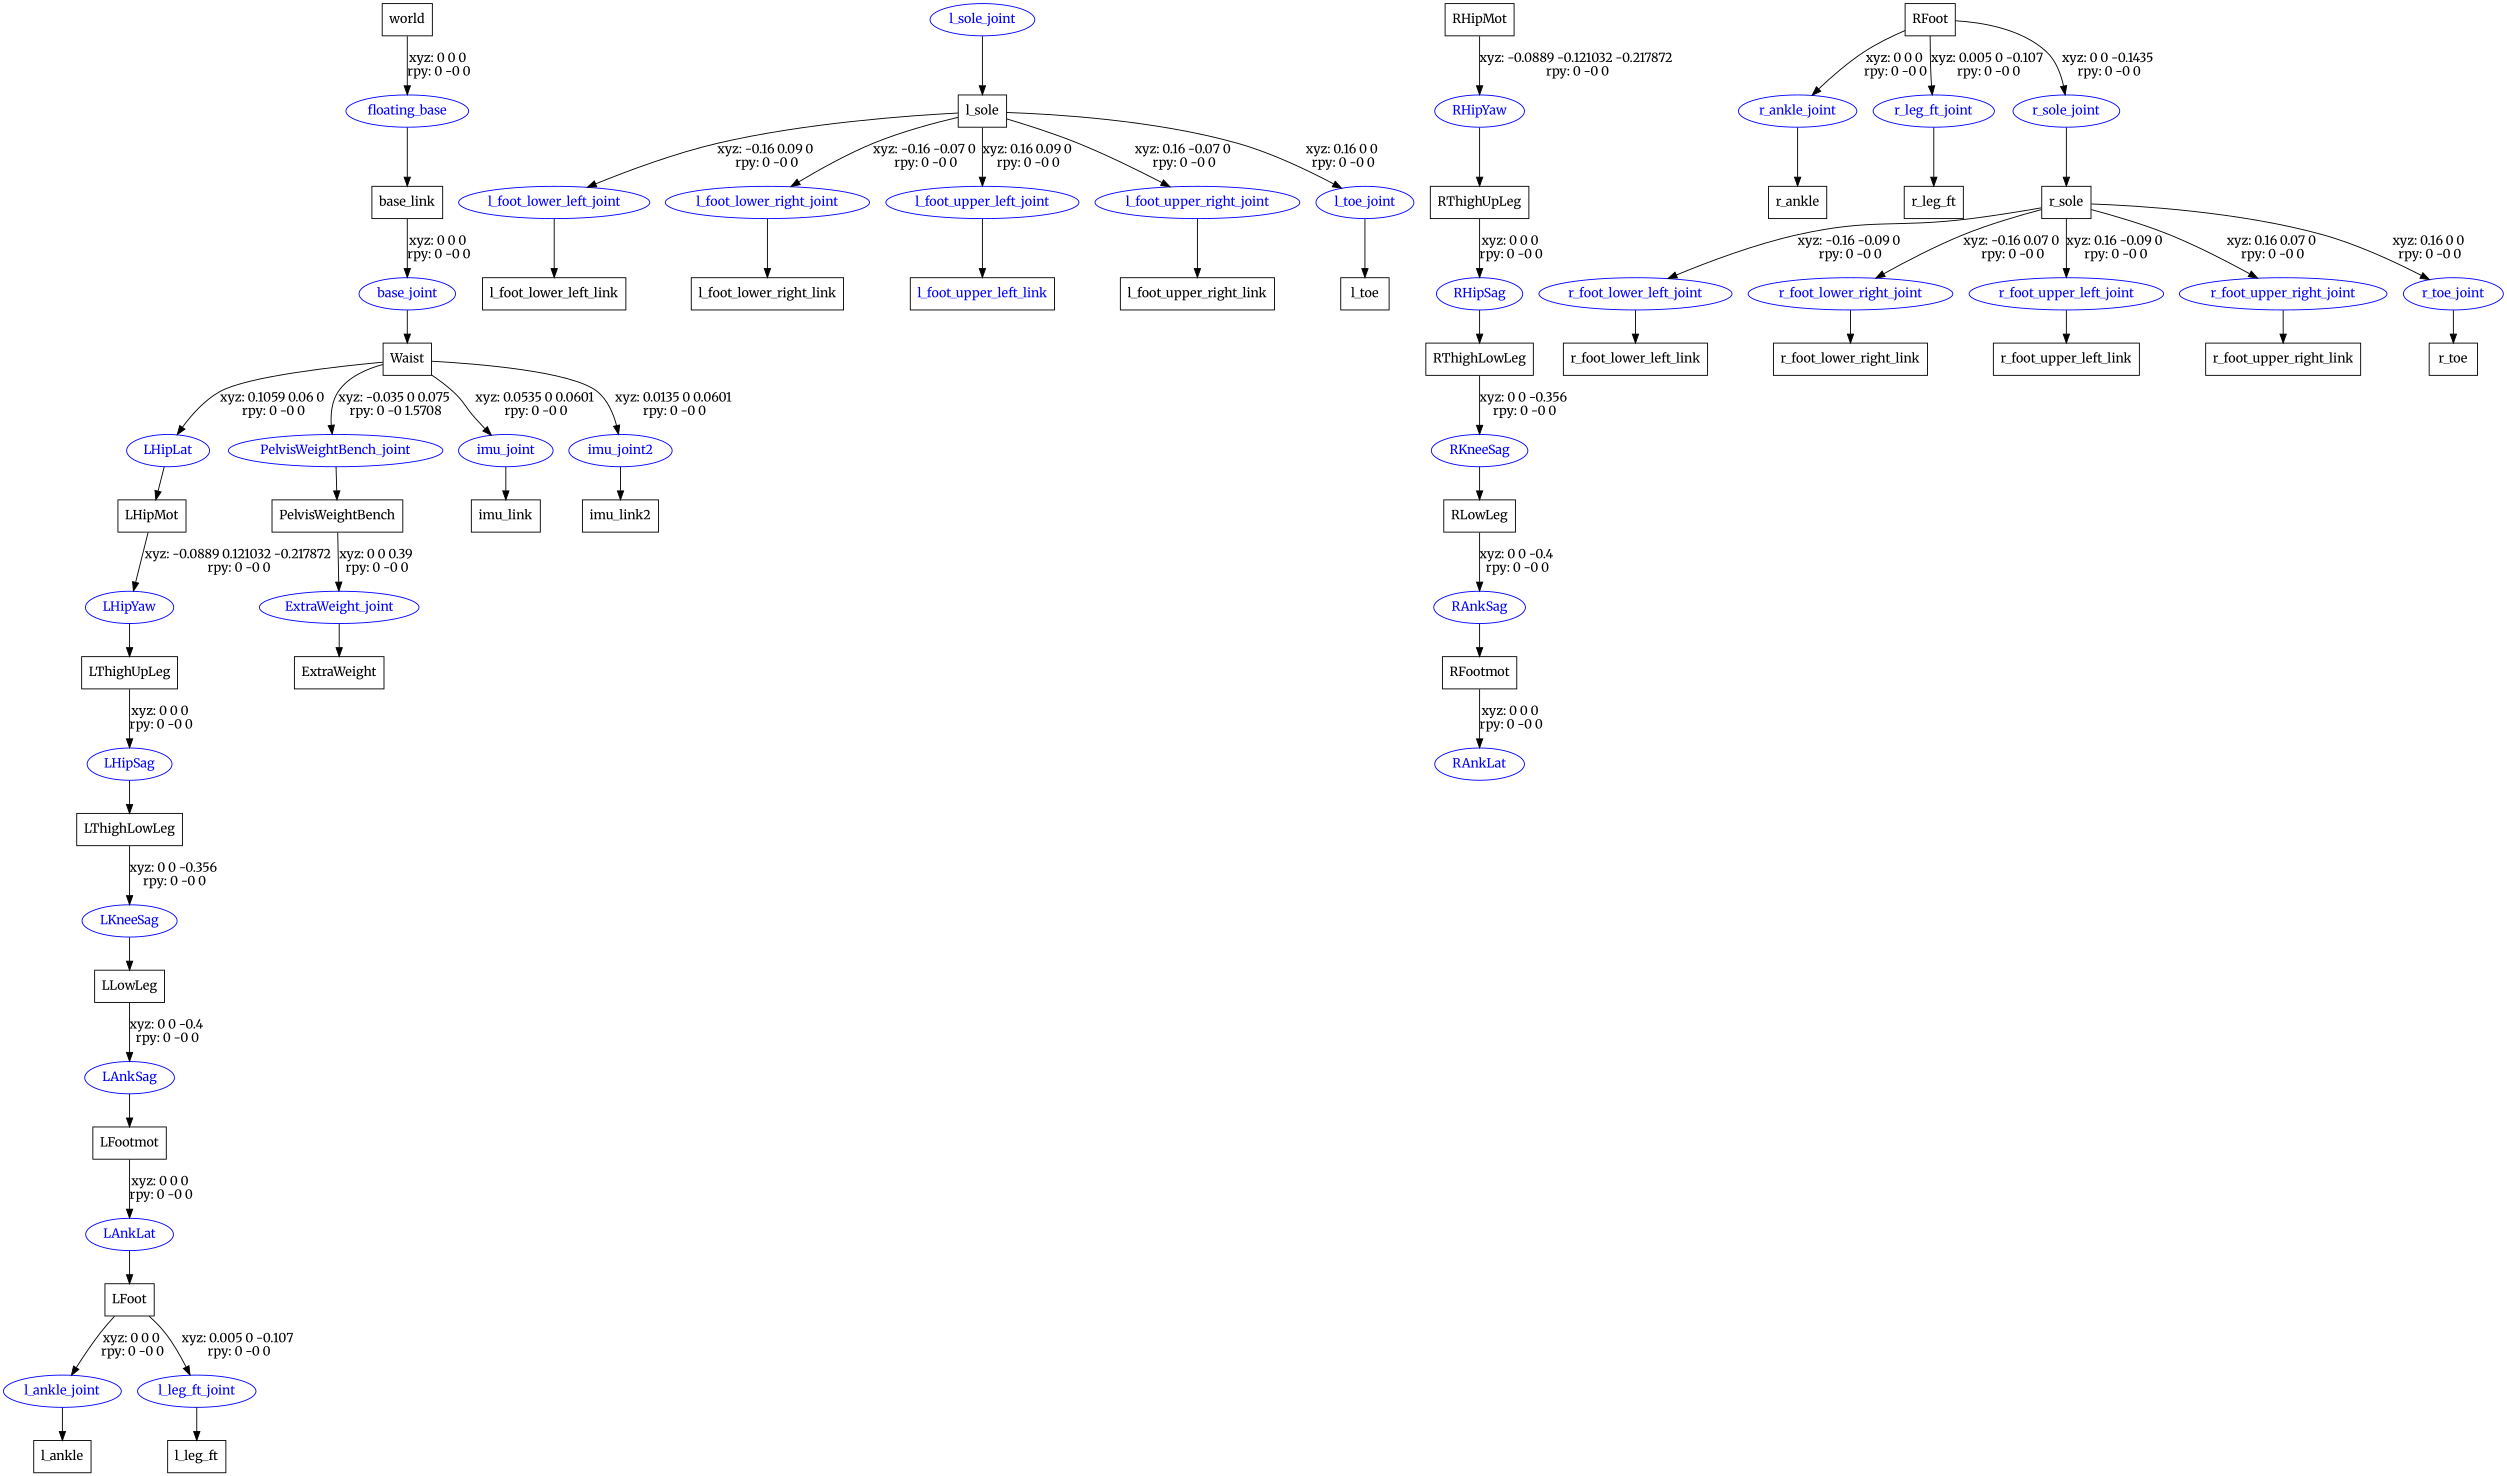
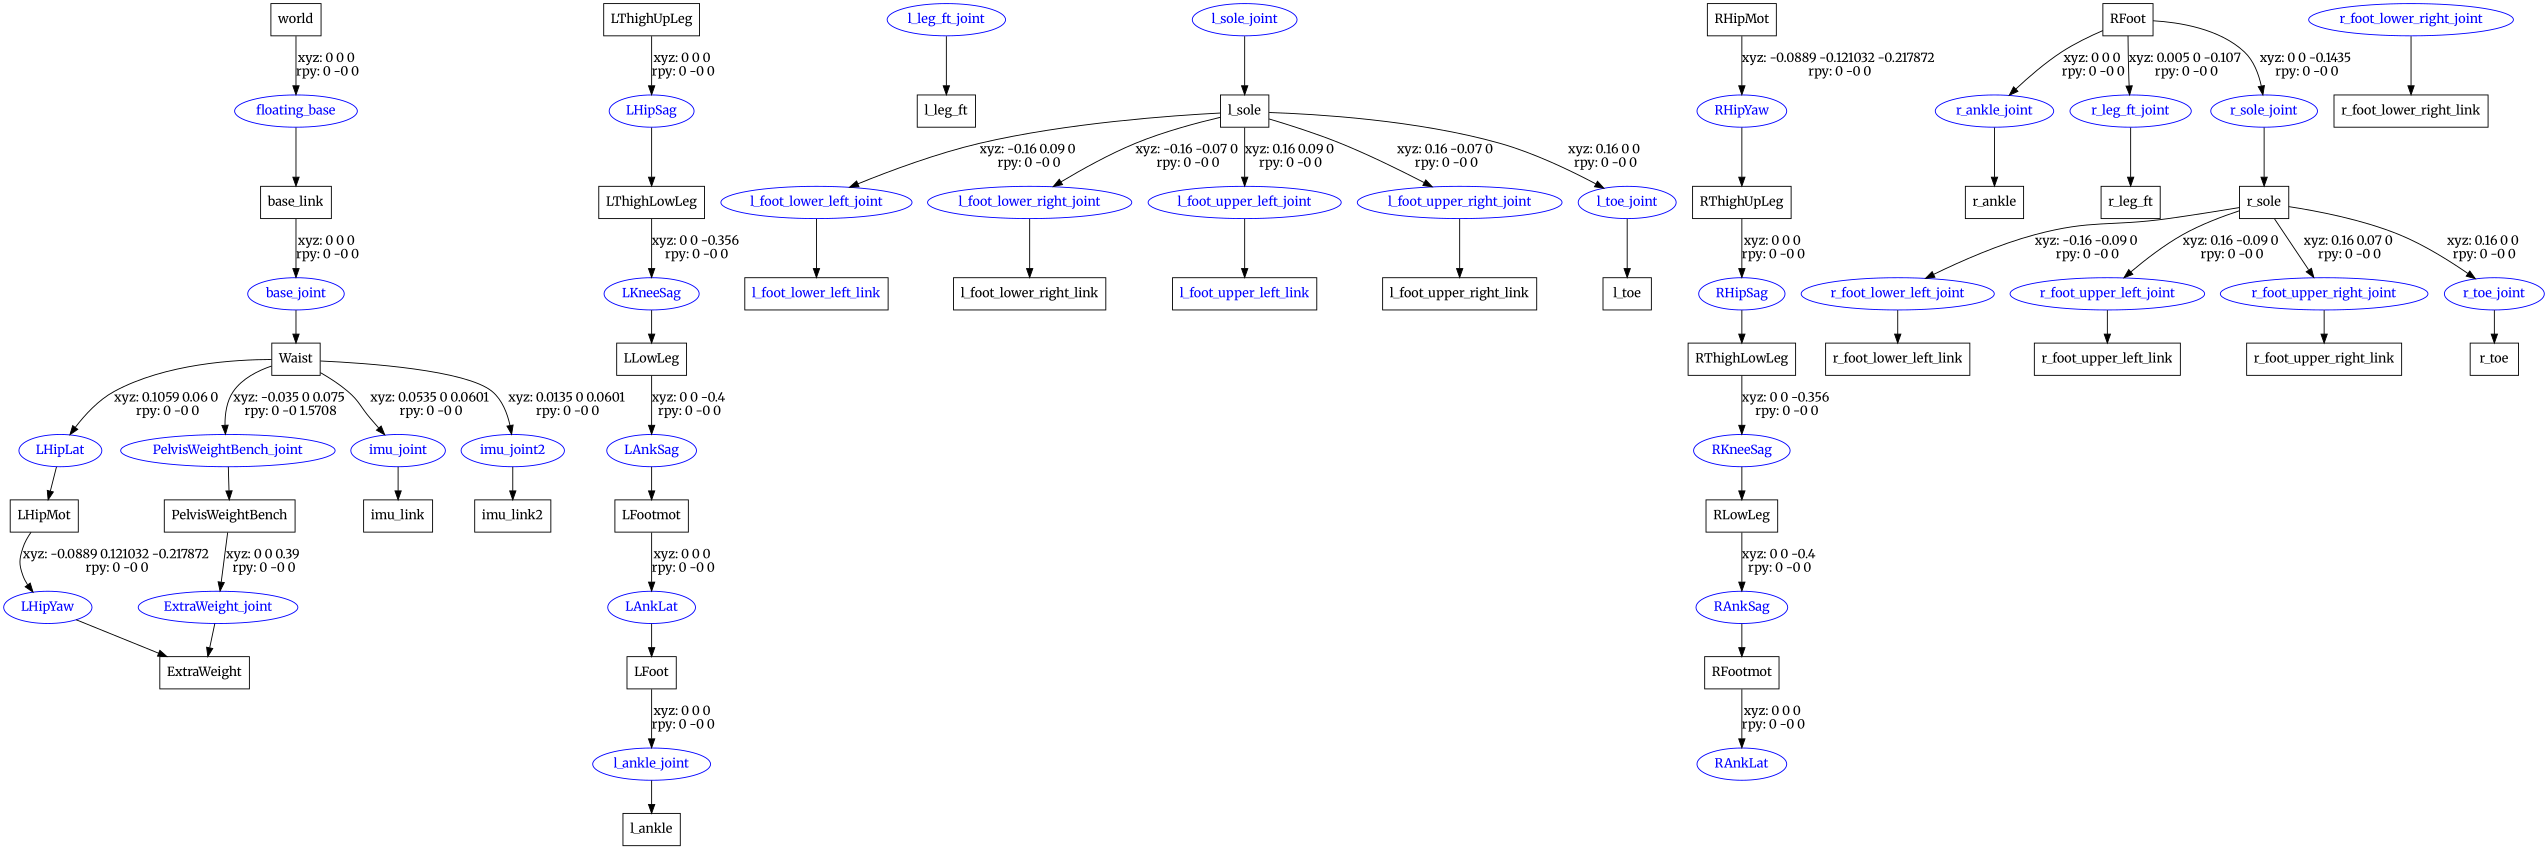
edge "r_sole" -> "r_foot_lower_right_joint": removed, label "xyz: -0.16 0.07 0 rpy: 0 -0 0"
node "l_foot_lower_left_link": fontcolor black -> blue
edge "LHipYaw" -> "LThighUpLeg": now "LHipYaw" -> "ExtraWeight"
edge "LFoot" -> "l_leg_ft_joint": removed, label "xyz: 0.005 0 -0.107 rpy: 0 -0 0"
